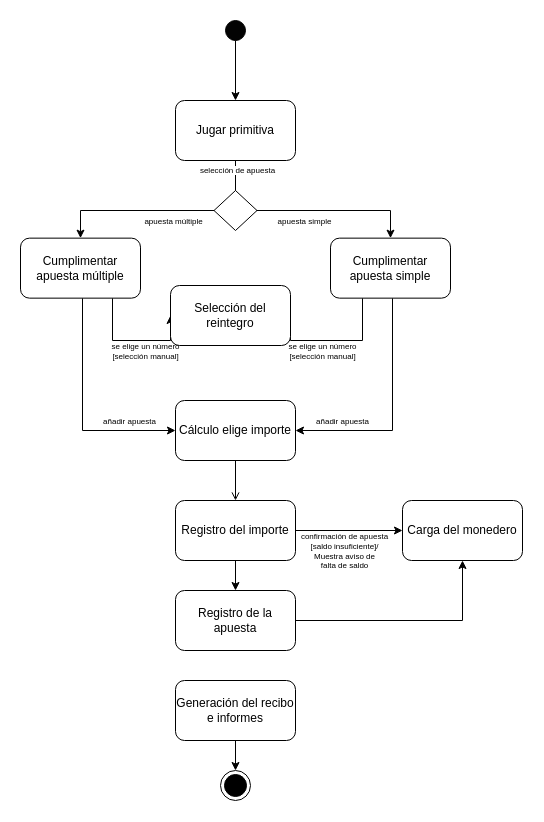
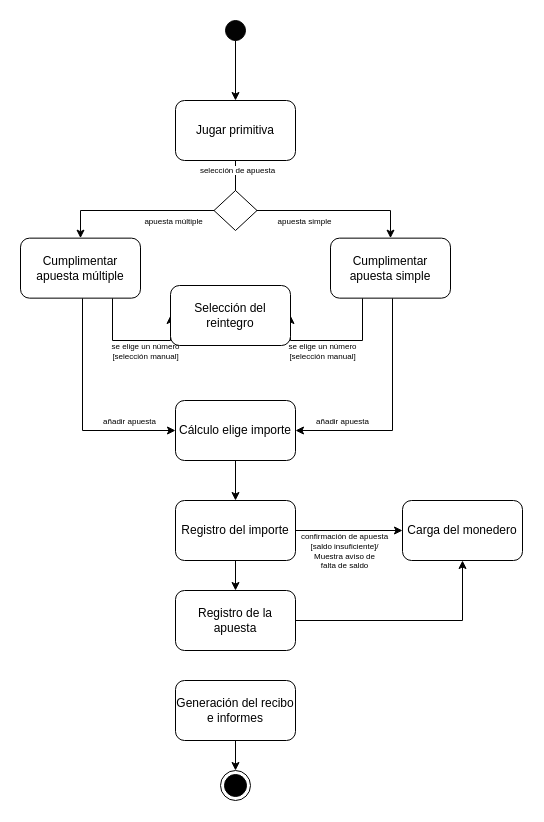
edge "Cumplimentar apuesta simple" -- "Selección del reintegro": arrowhead none -> classic
edge "Cálculo elige importe" -> "Registro del importe": arrowhead open -> classic
